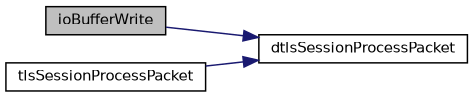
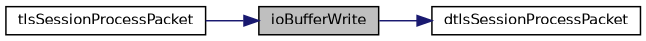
edge "tlsSessionProcessPacket" -> "dtlsSessionProcessPacket": now "tlsSessionProcessPacket" -> "ioBufferWrite"
